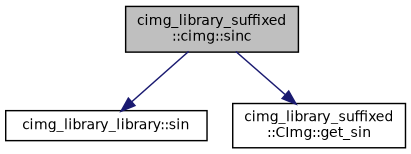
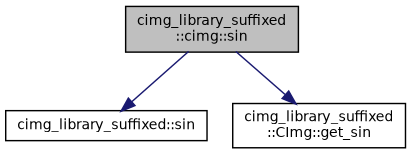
node "cimg_library_suffixed ::cimg::sinc": label "cimg_library_suffixed ::cimg::sinc" -> "cimg_library_suffixed ::cimg::sin"
node "cimg_library_library::sin": label "cimg_library_library::sin" -> "cimg_library_suffixed::sin"
